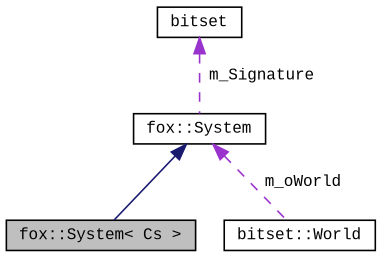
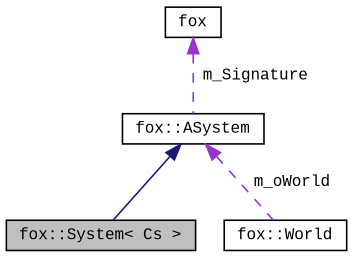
node "bitset": label "bitset" -> "fox"
node "fox::System": label "fox::System" -> "fox::ASystem"
node "bitset::World": label "bitset::World" -> "fox::World"
